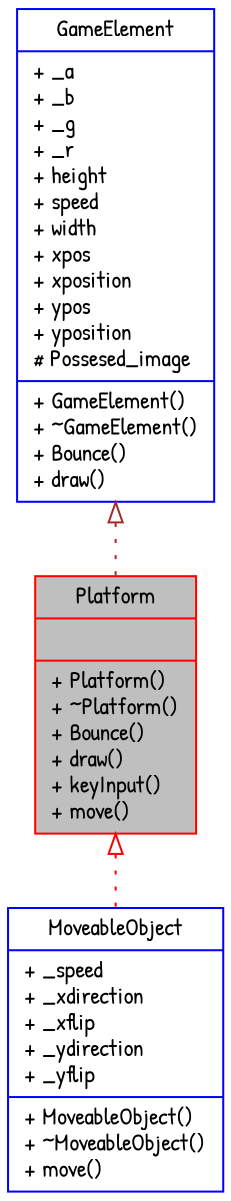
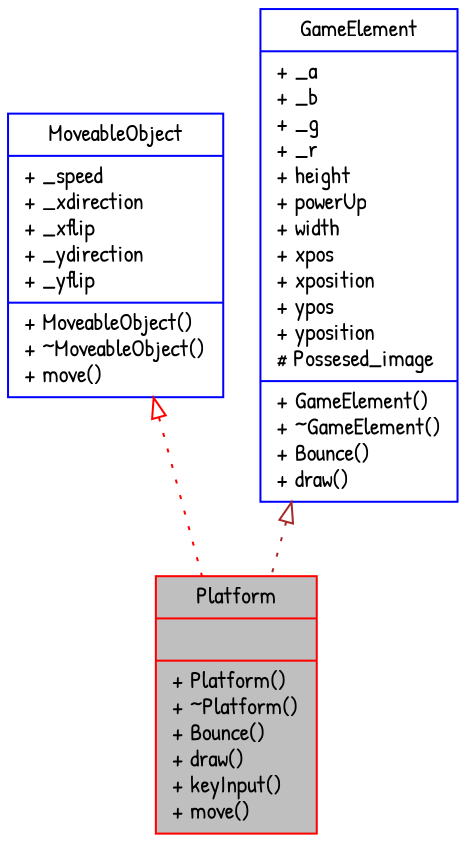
node "GameElement": text "+ speed" -> "+ powerUp"
edge "MoveableObject" -> "Platform": reversed
